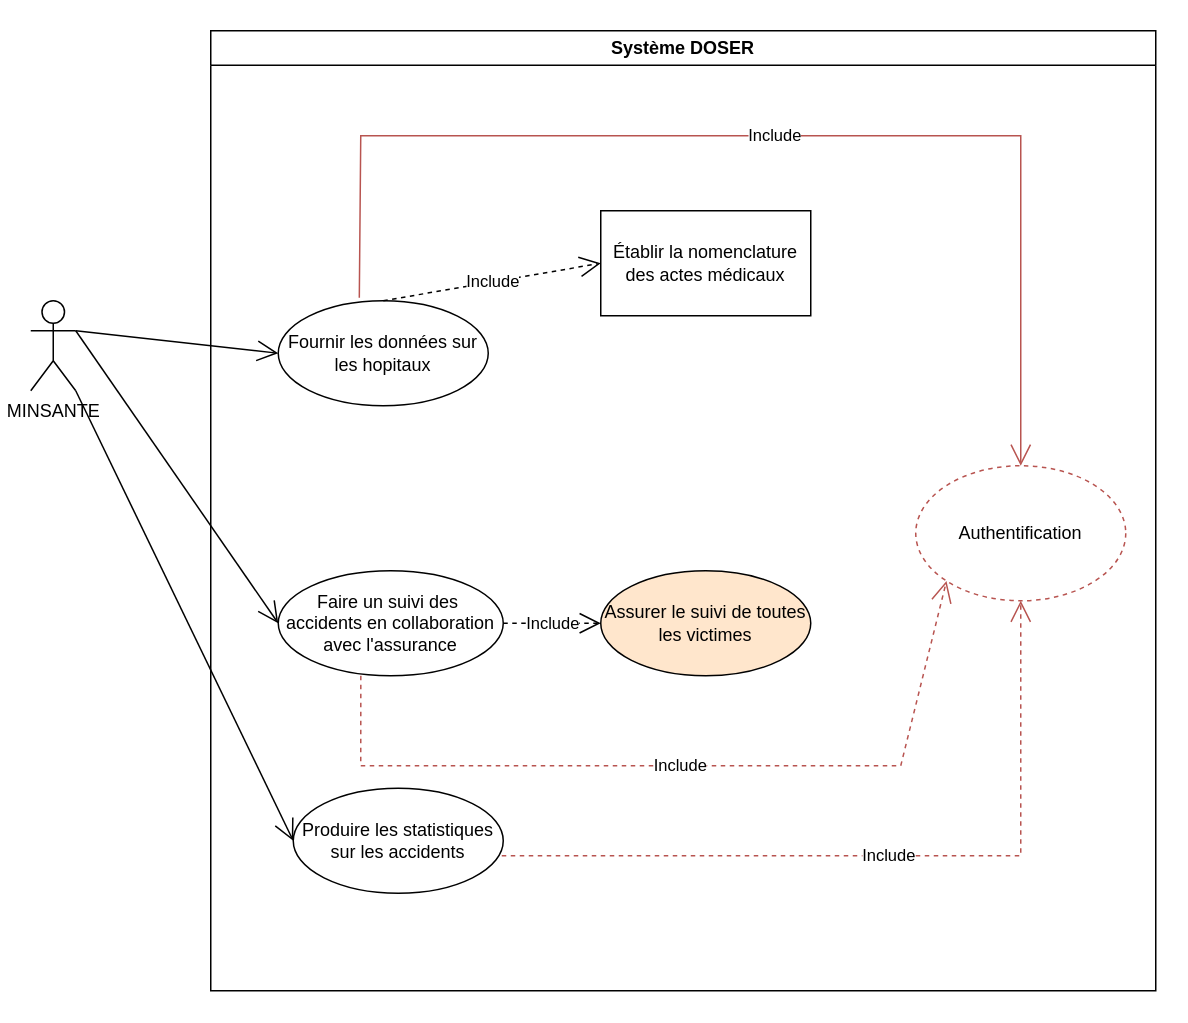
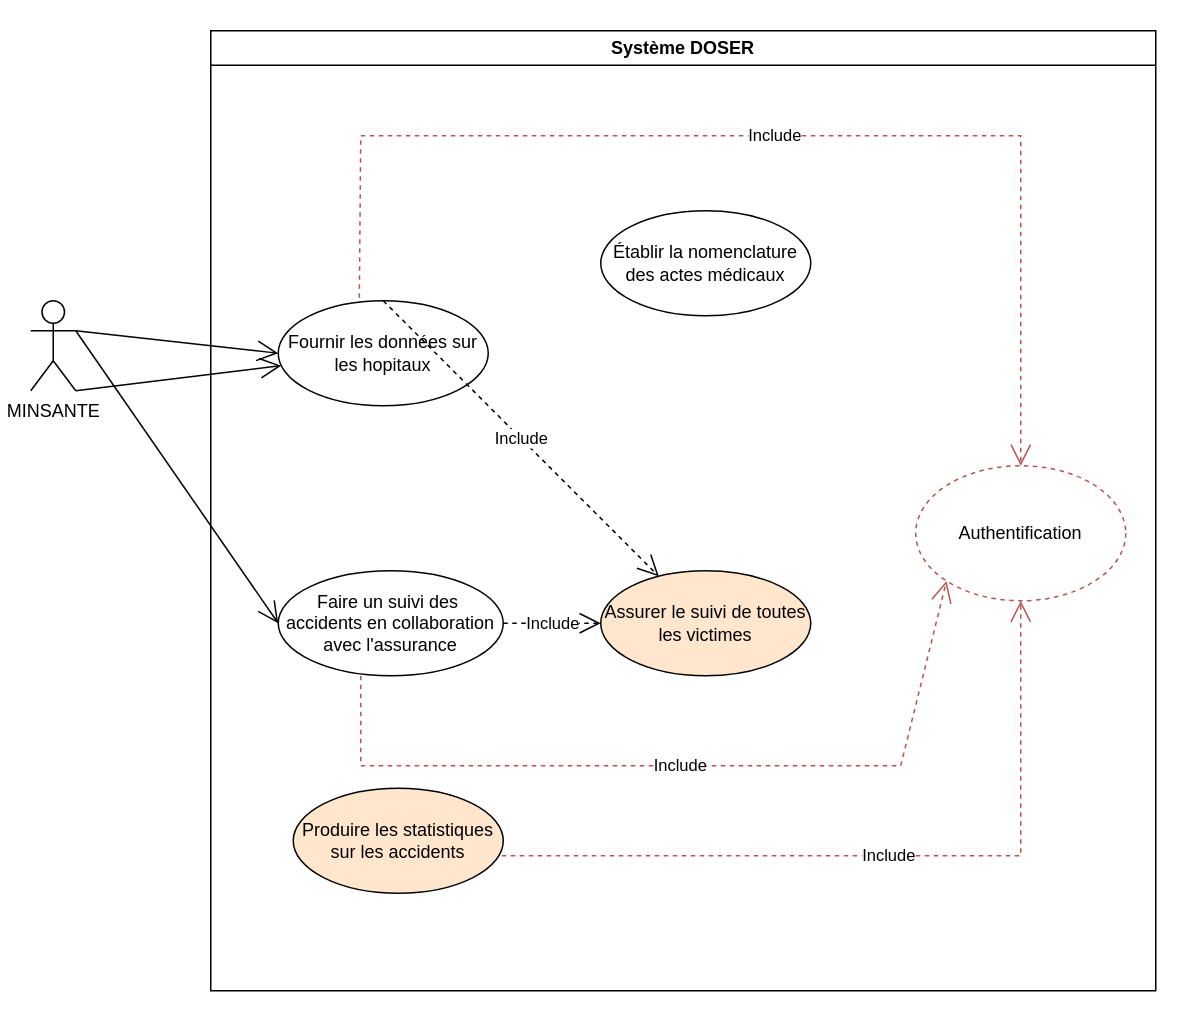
edge "Fournir les données sur les hopitaux" -> "Authentification": style solid -> dashed
node "Établir la nomenclature des actes médicaux": shape rectangle -> ellipse
edge "Fournir les données sur les hopitaux" -> "Établir la nomenclature des actes médicaux": now "Fournir les données sur les hopitaux" -> "Assurer le suivi de toutes les victimes"
edge "MINSANTE" -> "Produire les statistiques sur les accidents": now "MINSANTE" -> "Fournir les données sur les hopitaux"
node "Produire les statistiques sur les accidents": fillcolor #ffffff -> #ffe6cc
